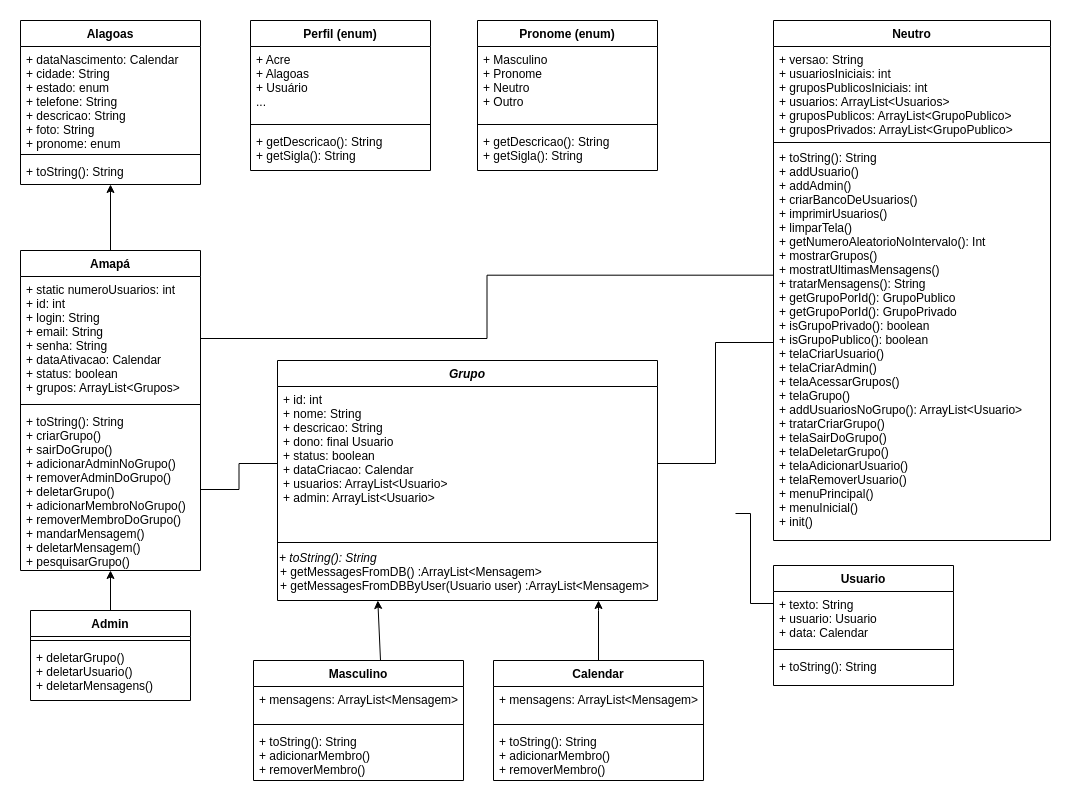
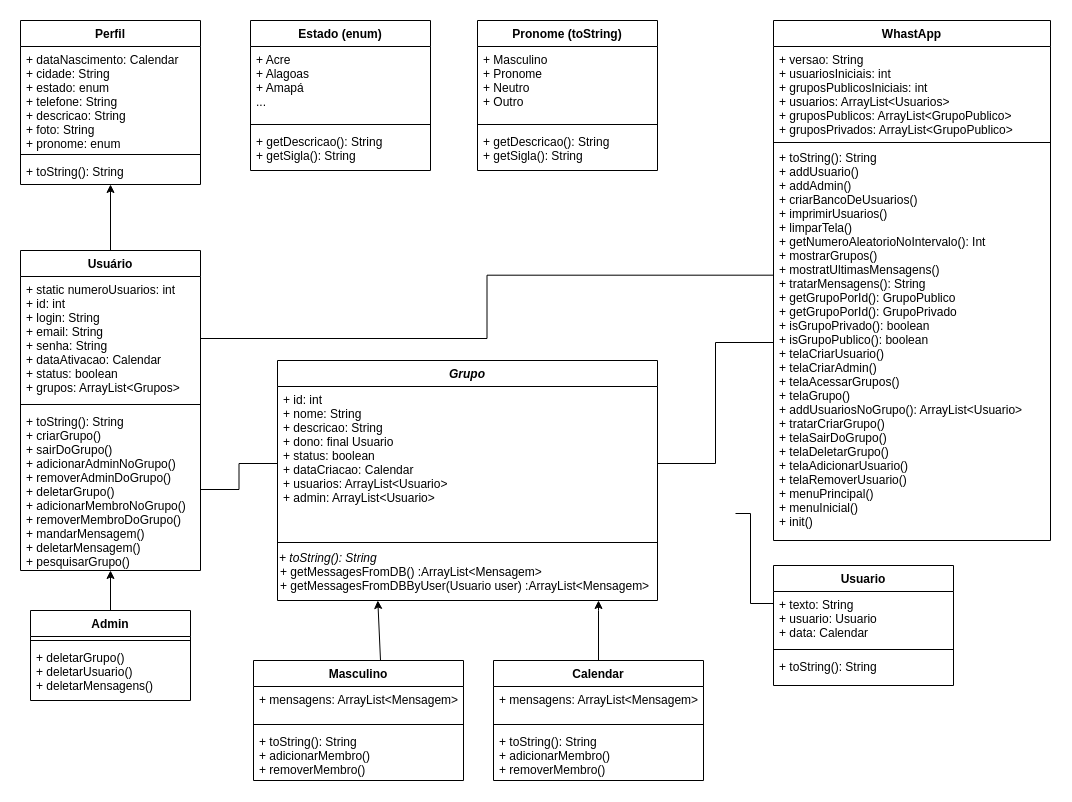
node "Alagoas": label "Alagoas" -> "Perfil"
node "Perfil (enum)": label "Perfil (enum)" -> "Estado (enum)"
node "Pronome (enum)": label "Pronome (enum)" -> "Pronome (toString)"
node "Neutro": label "Neutro" -> "WhastApp"
node "+ Acre + Alagoas + Usuário ...": label "+ Acre + Alagoas + Usuário ..." -> "+ Acre + Alagoas + Amapá ..."
node "Amapá": label "Amapá" -> "Usuário"
